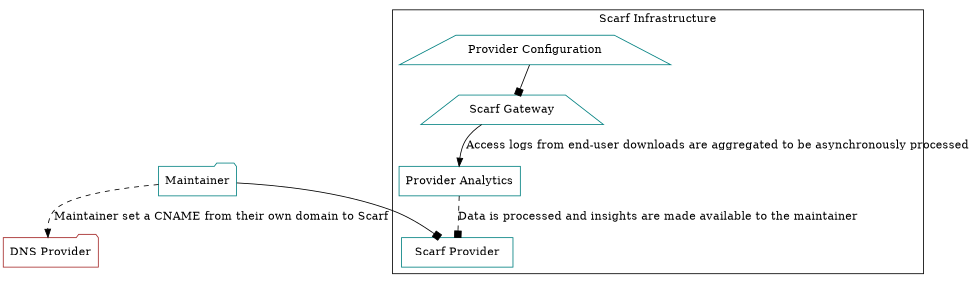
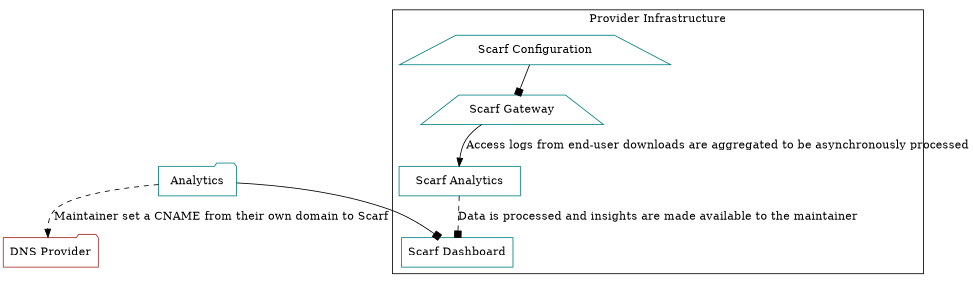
cluster "Scarf Infrastructure": label "Scarf Infrastructure" -> "Provider Infrastructure"
node "Provider Configuration": label "Provider Configuration" -> "Scarf Configuration"
node "Maintainer": label "Maintainer" -> "Analytics"
node "Provider Analytics": label "Provider Analytics" -> "Scarf Analytics"
node "Scarf Provider": label "Scarf Provider" -> "Scarf Dashboard"
